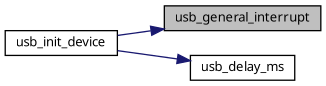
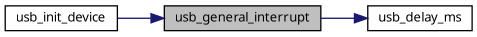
edge "usb_init_device" -> "usb_delay_ms": now "usb_general_interrupt" -> "usb_delay_ms"
